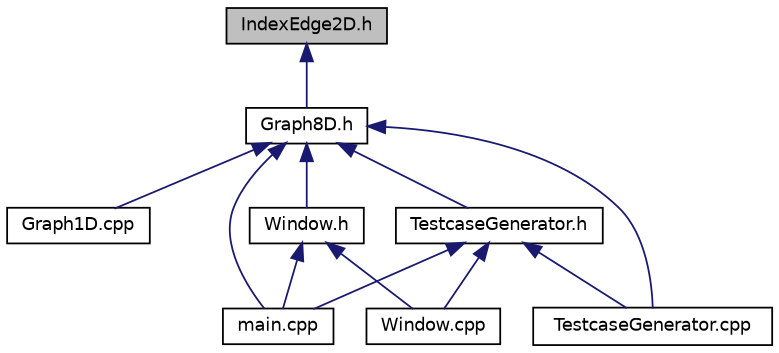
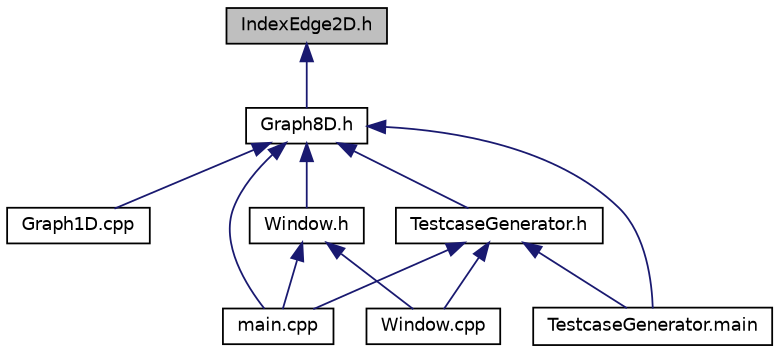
node "TestcaseGenerator.cpp": label "TestcaseGenerator.cpp" -> "TestcaseGenerator.main"
